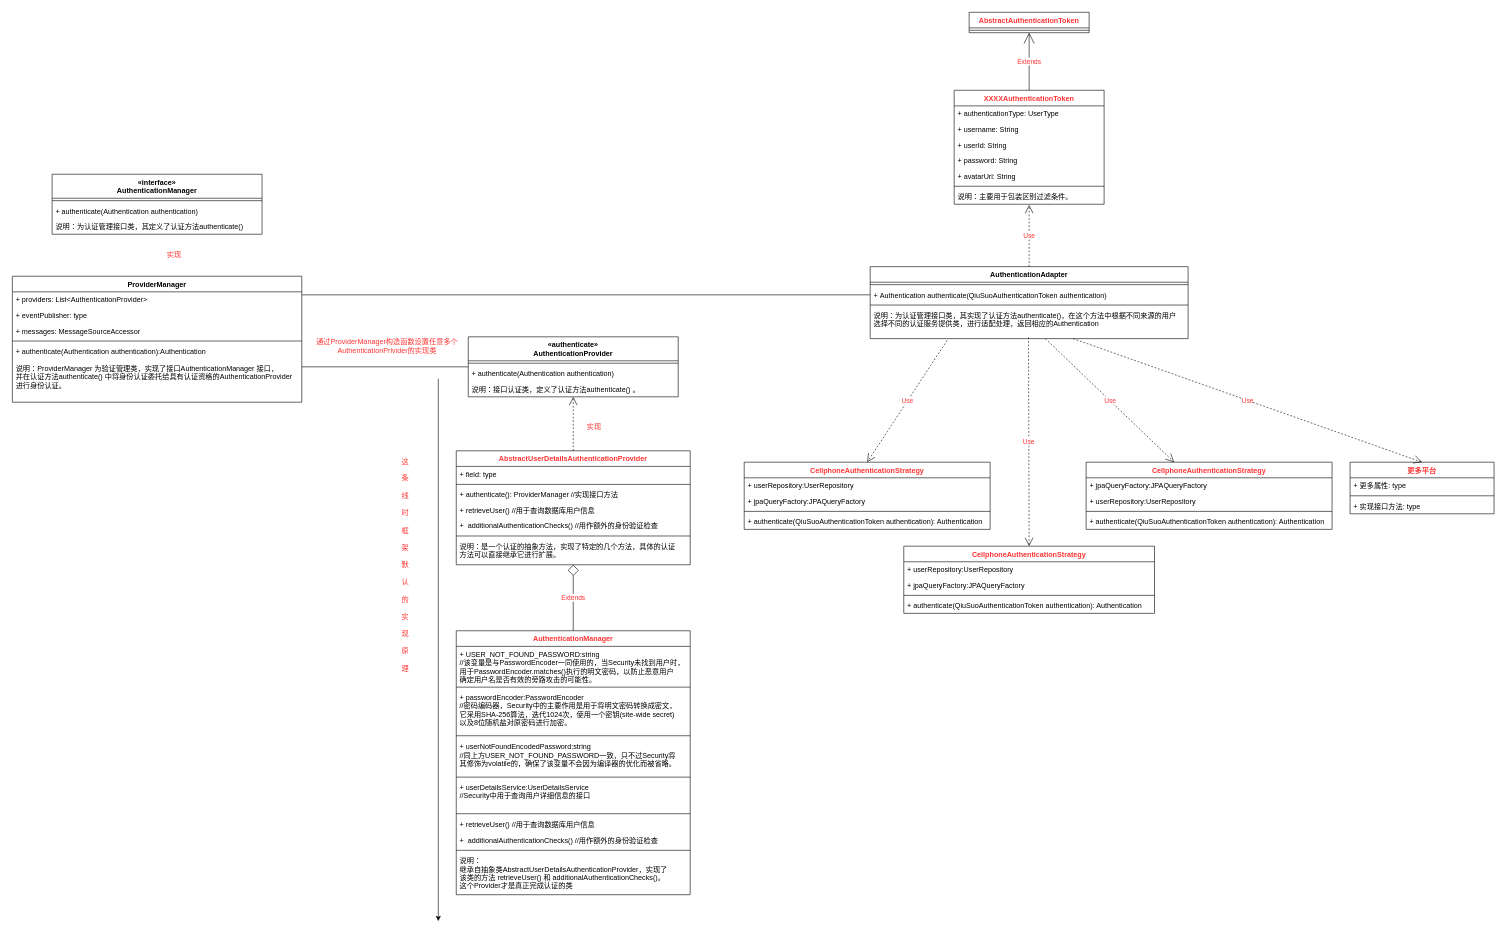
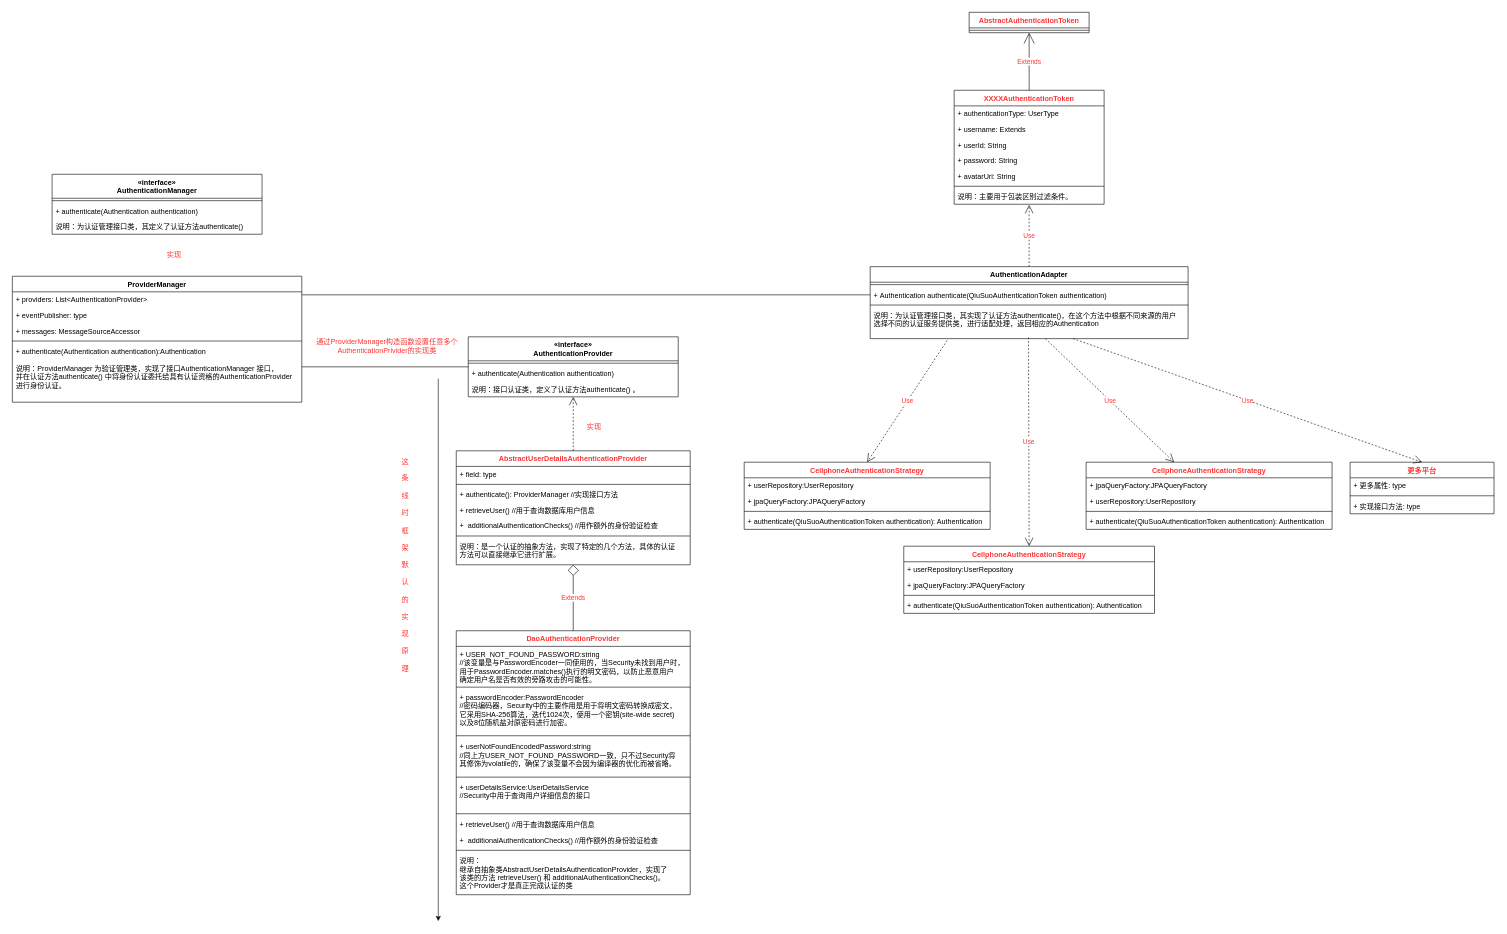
node "+ username: String": label "+ username: String" -> "+ username: Extends"
node "«authenticate» AuthenticationProvider": label "«authenticate» AuthenticationProvider" -> "«interface» AuthenticationProvider"
node "AuthenticationManager": label "AuthenticationManager" -> "DaoAuthenticationProvider"
